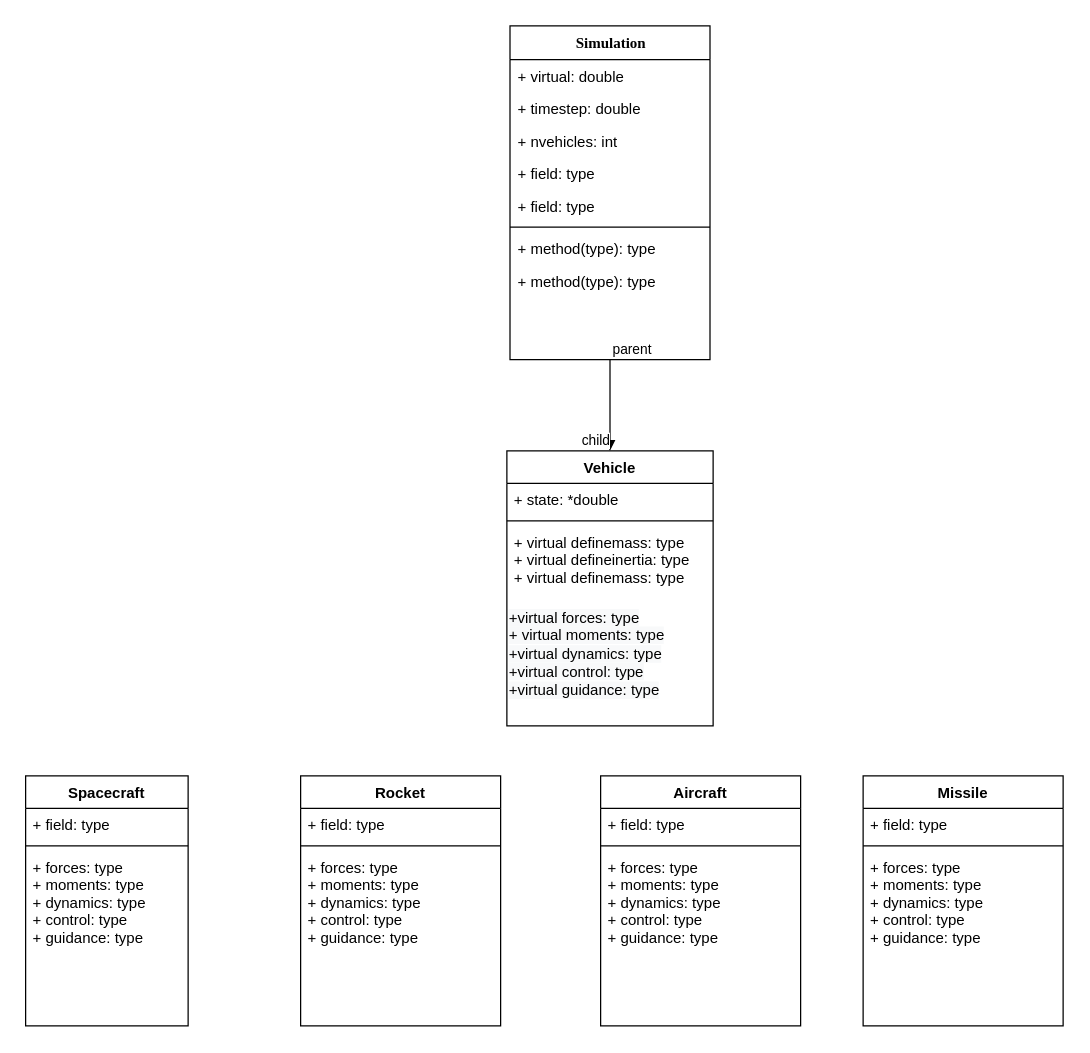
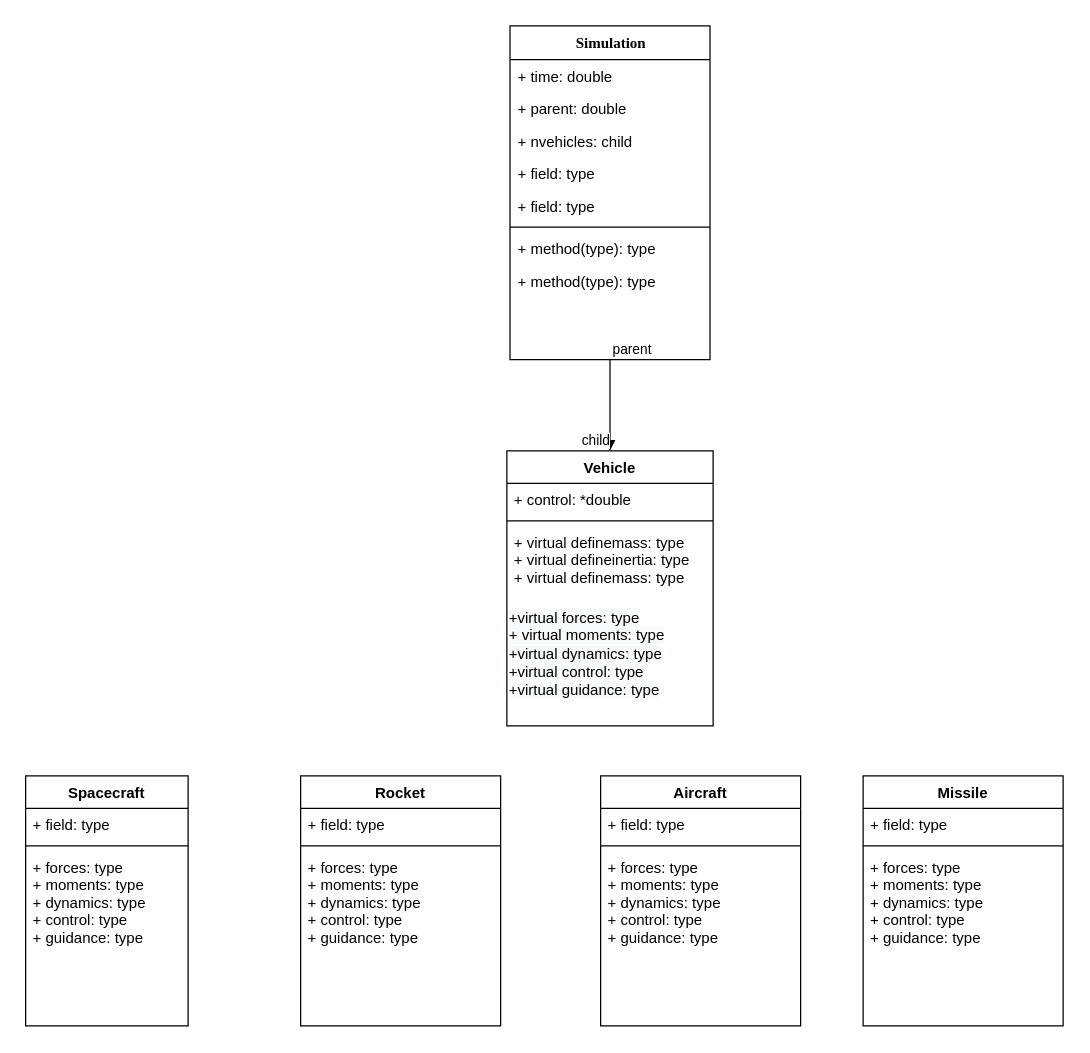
node "+ virtual: double": label "+ virtual: double" -> "+ time: double"
node "+ timestep: double": label "+ timestep: double" -> "+ parent: double"
node "+ nvehicles: int": label "+ nvehicles: int" -> "+ nvehicles: child"
node "+ state: *double": label "+ state: *double" -> "+ control: *double"
